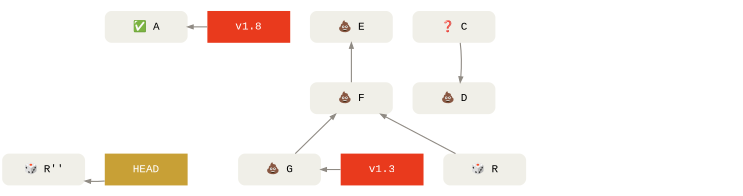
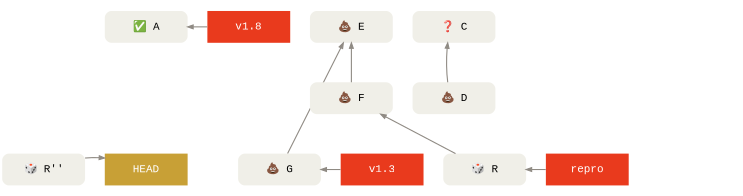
edge "❓ C" -> "💩 D": reversed
edge "💩 G" -> "💩 F": now "💩 G" -> "💩 E"
node "repro": added
edge "HEAD" -> "🎲 R''": reversed
